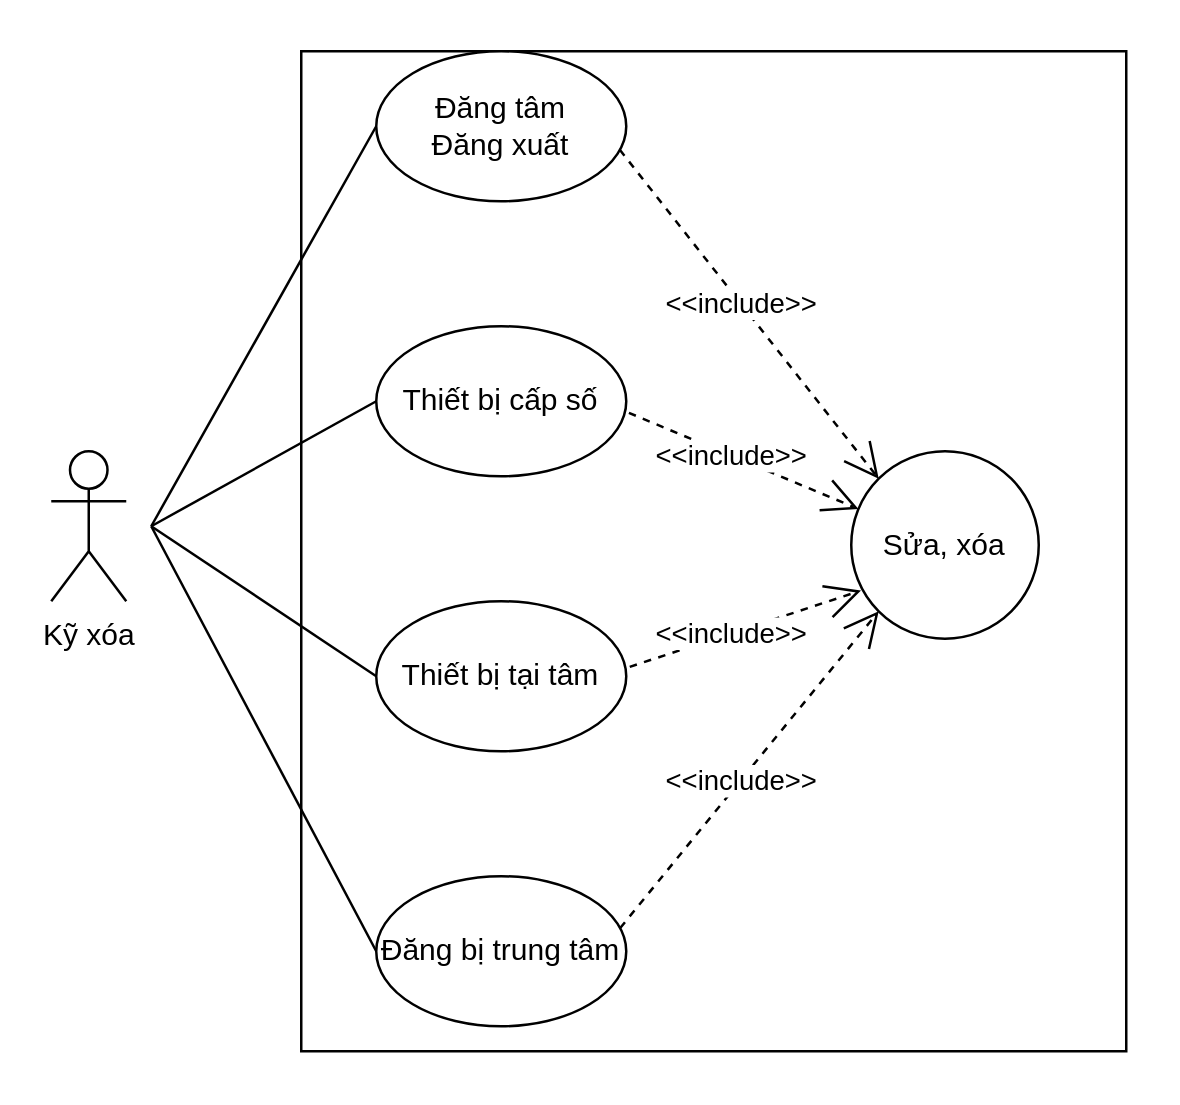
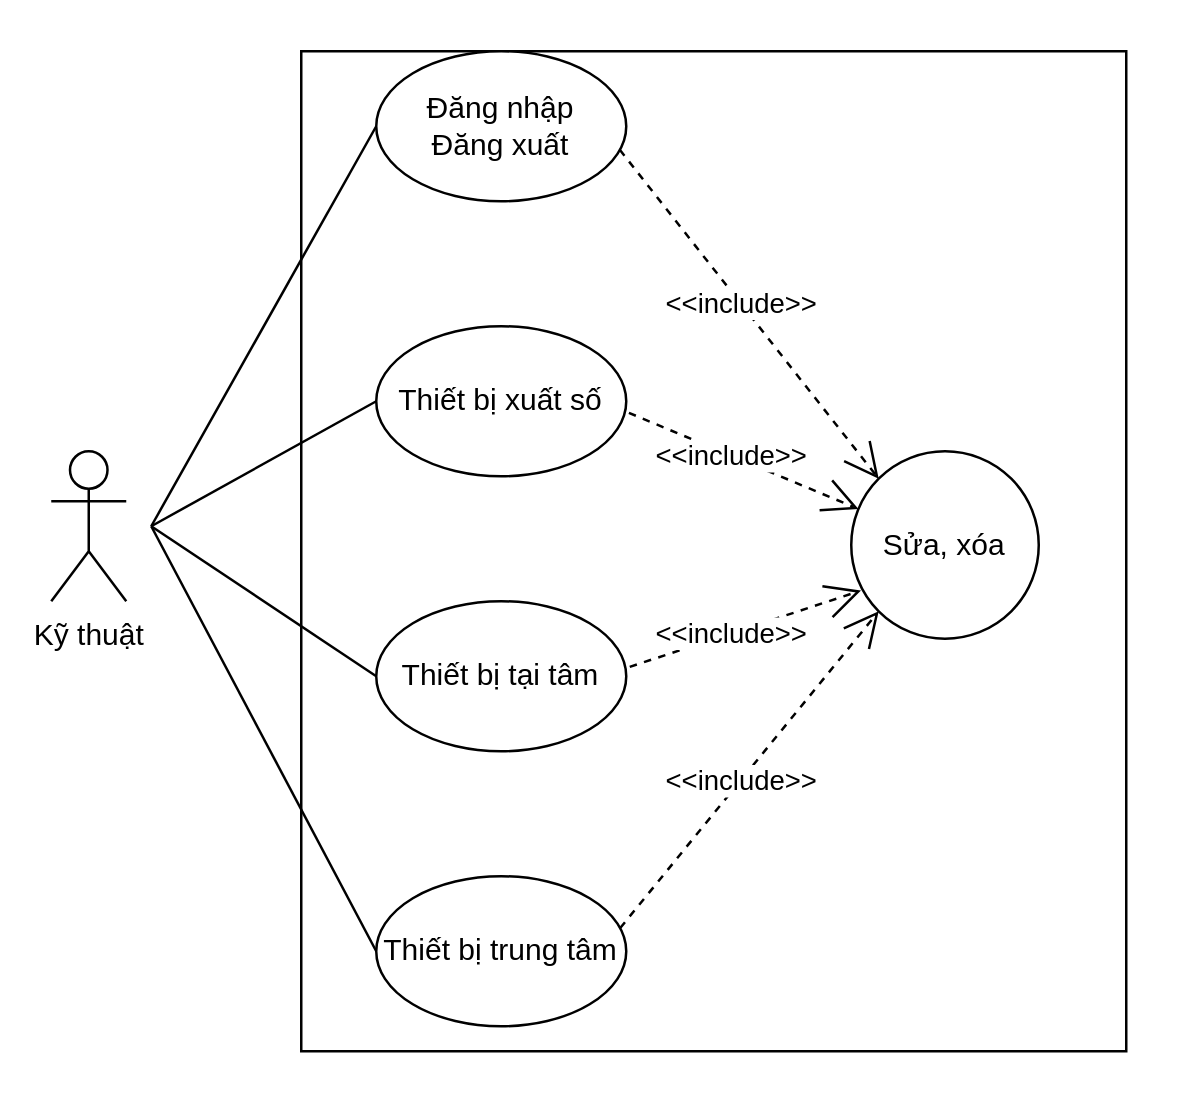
node "Đăng tâm Đăng xuất": label "Đăng tâm Đăng xuất" -> "Đăng nhập Đăng xuất"
node "Thiết bị cấp số": label "Thiết bị cấp số" -> "Thiết bị xuất số"
node "Kỹ xóa": label "Kỹ xóa" -> "Kỹ thuật"
node "Đăng bị trung tâm": label "Đăng bị trung tâm" -> "Thiết bị trung tâm"
